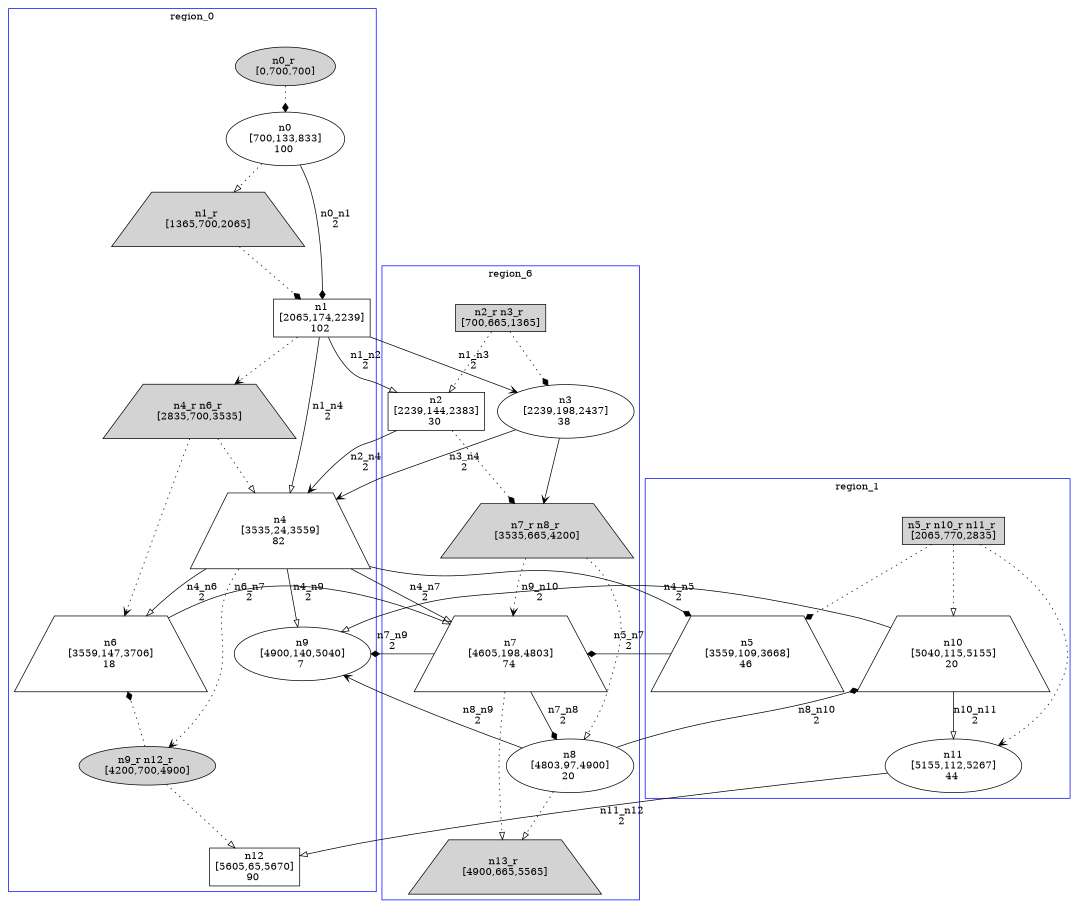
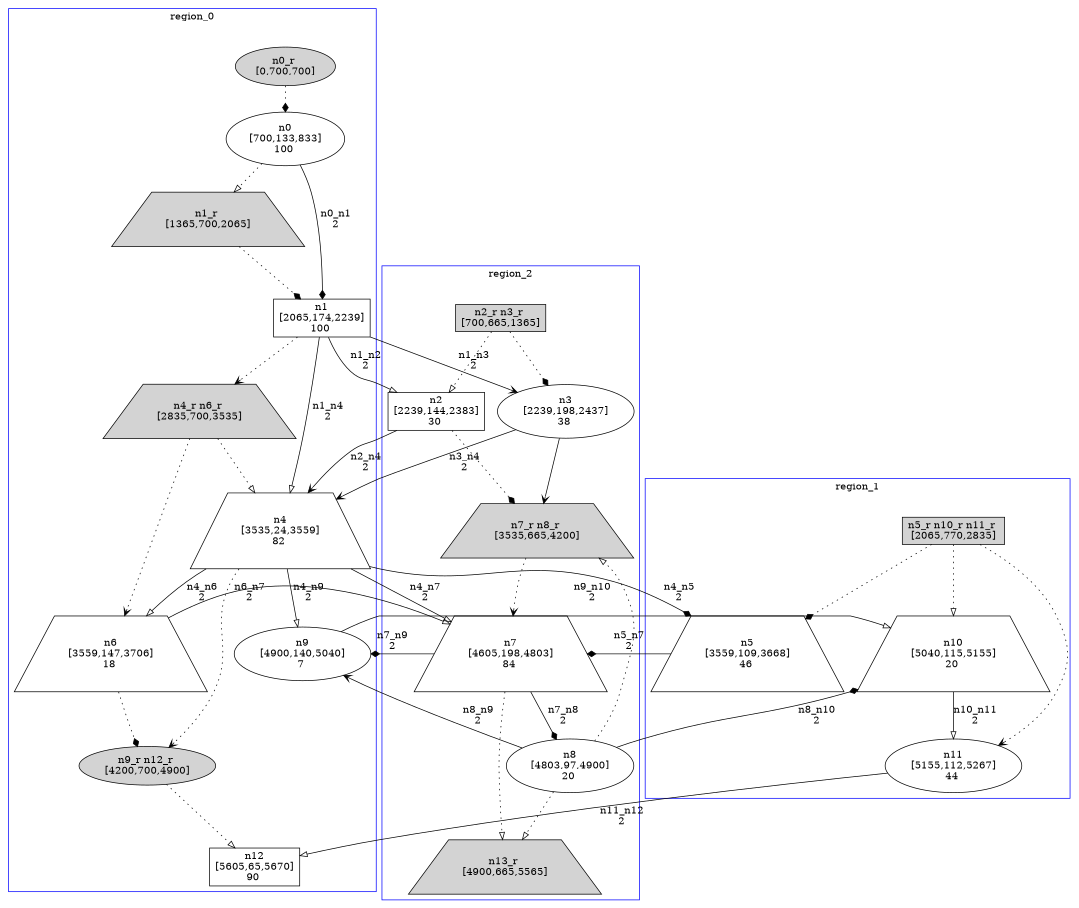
cluster "region_6": label "region_6" -> "region_2"
node "n1 [2065,174,2239] 102": label "n1 [2065,174,2239] 102" -> "n1 [2065,174,2239] 100"
edge "n10 [5040,115,5155] 20" -> "n9 [4900,140,5040] 7": reversed
edge "n7_r n8_r [3535,665,4200]" -> "n8 [4803,97,4900] 20": reversed
node "n7 [4605,198,4803] 74": label "n7 [4605,198,4803] 74" -> "n7 [4605,198,4803] 84"
edge "n9_r n12_r [4200,700,4900]" -> "n6 [3559,147,3706] 18": reversed
